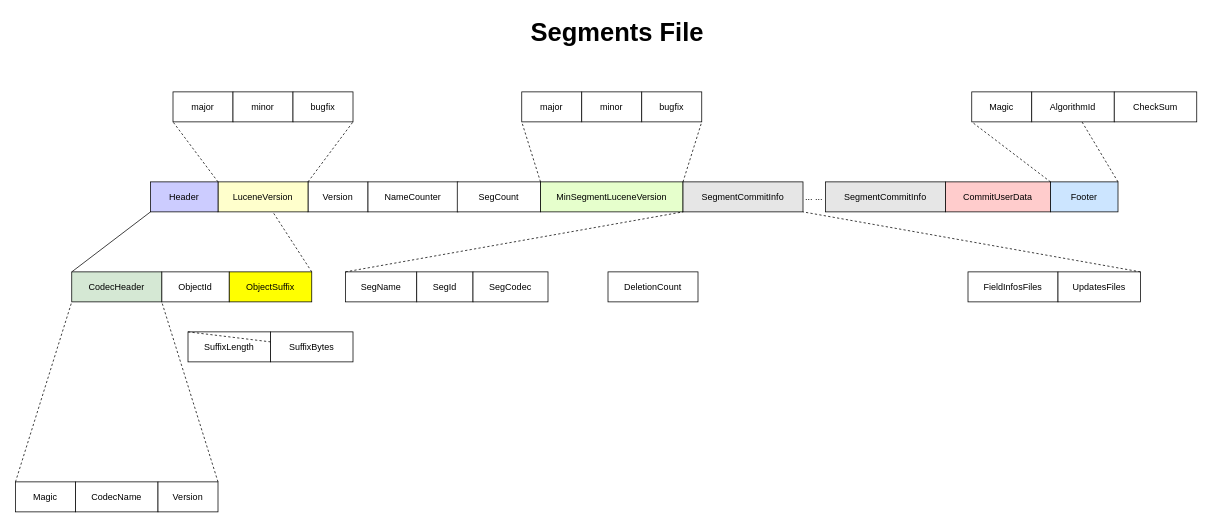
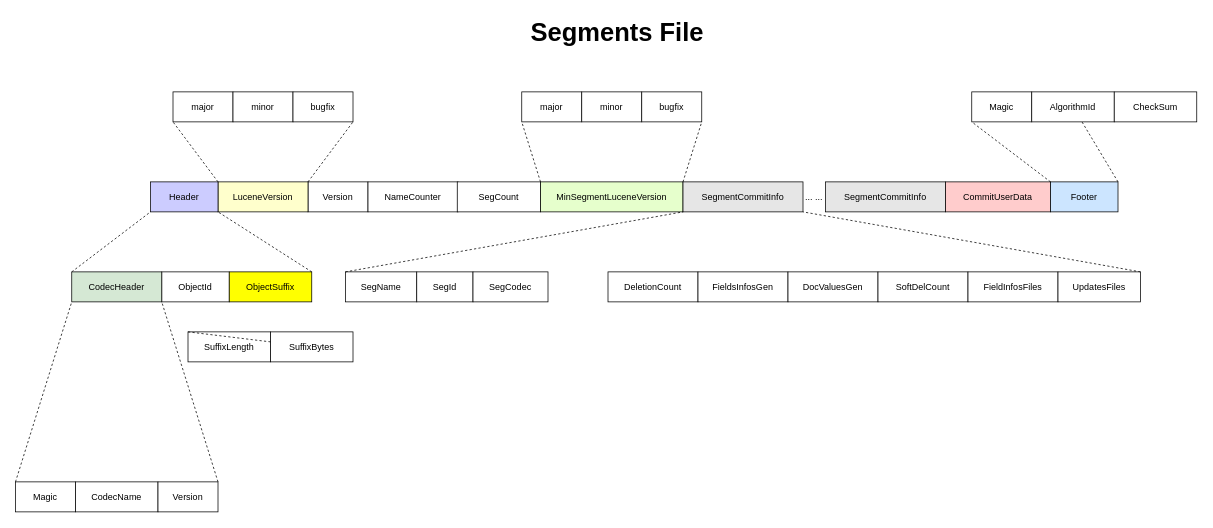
edge "LuceneVersion" -- "ObjectSuffix": now "Header" -- "ObjectSuffix"
edge "Header" -- "CodecHeader": style solid -> dashed
node "FieldsInfosGen": added
node "DocValuesGen": added
node "SoftDelCount": added
